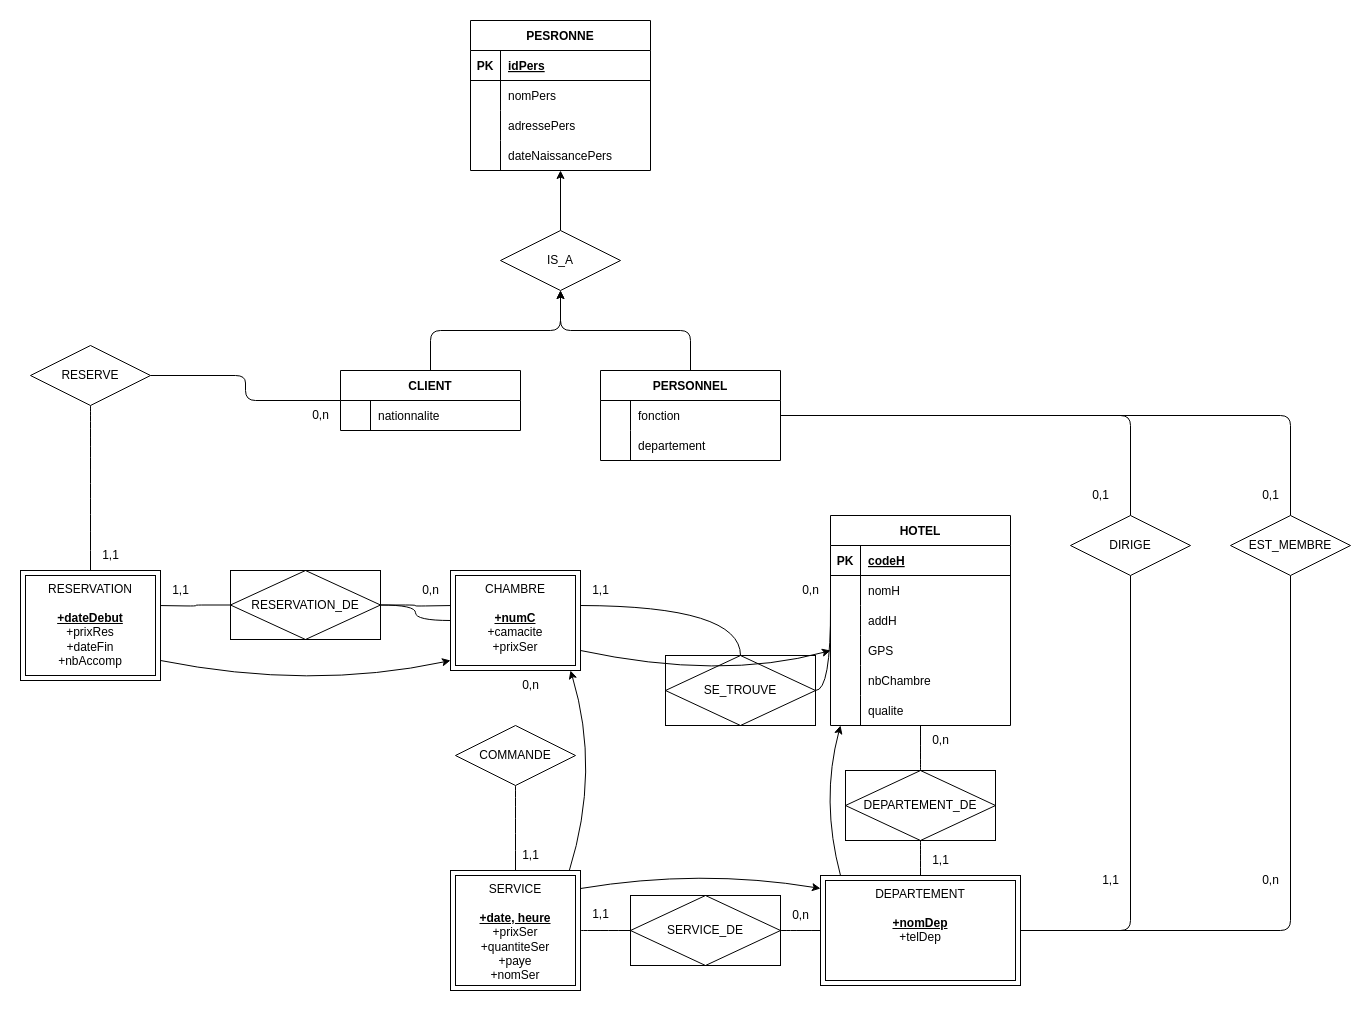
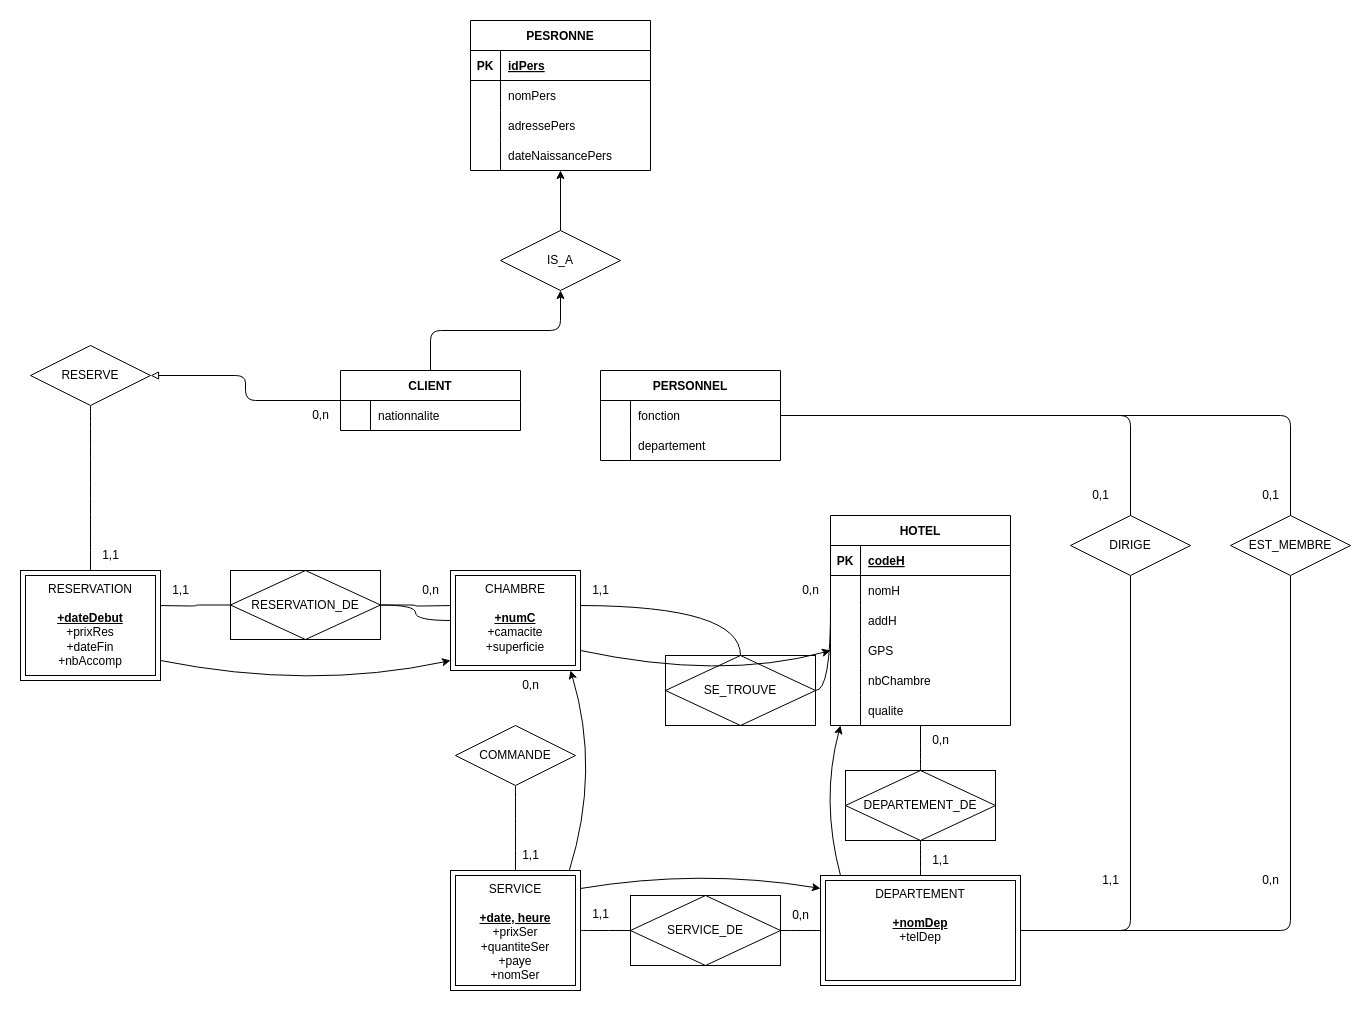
edge "PERSONNEL" -> "IS_A": removed
edge "RESERVE" -- "CLIENT": arrowhead none -> block
node "CHAMBRE+numC+camacite+prixSer": label "CHAMBRE+numC+camacite+prixSer" -> "CHAMBRE+numC+camacite+superficie"
